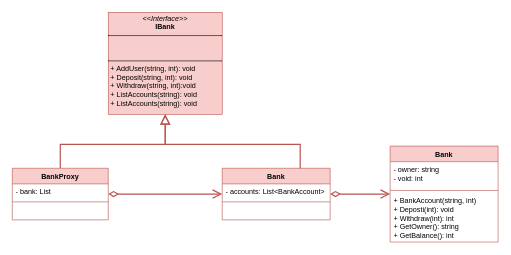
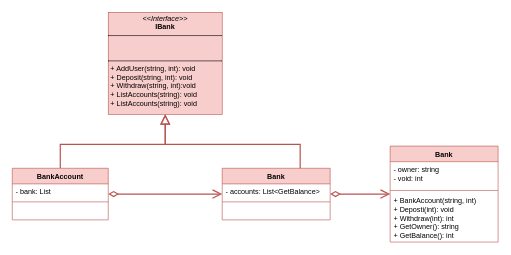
node "BankProxy": label "BankProxy" -> "BankAccount"
node "- accounts: List<BankAccount>": label "- accounts: List<BankAccount>" -> "- accounts: List<GetBalance>"
